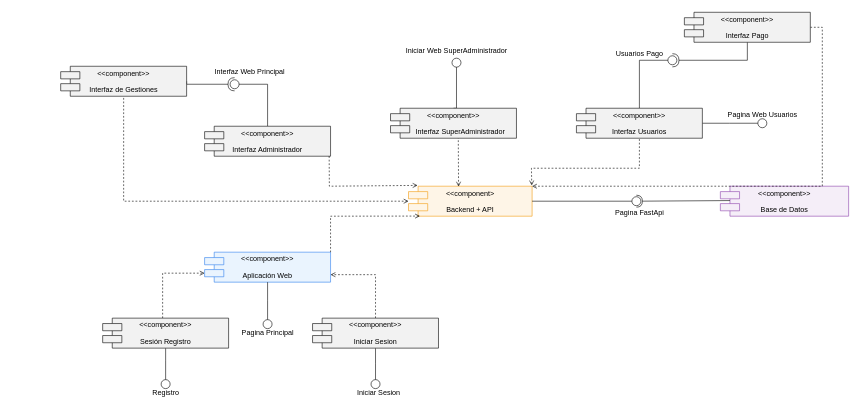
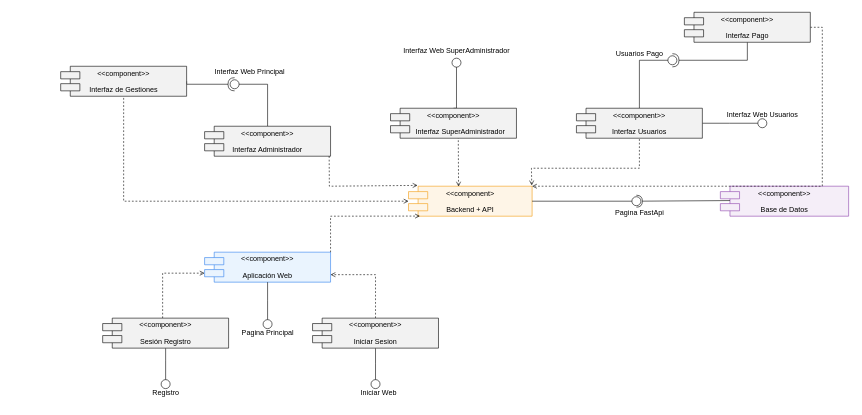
node "Iniciar Web SuperAdministrador": label "Iniciar Web SuperAdministrador" -> "Interfaz Web SuperAdministrador"
node "Pagina Web Usuarios": label "Pagina Web Usuarios" -> "Interfaz Web Usuarios"
node "Iniciar Sesion": label "Iniciar Sesion" -> "Iniciar Web"
